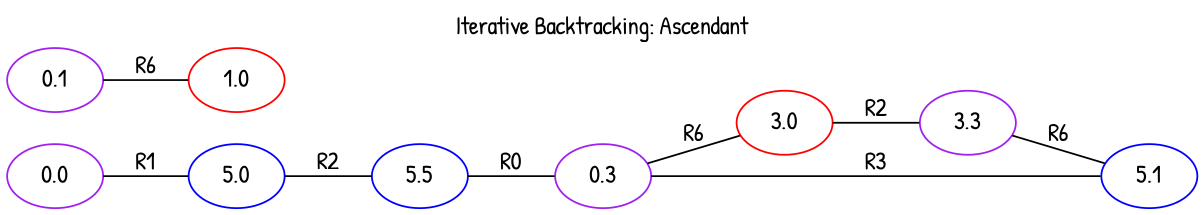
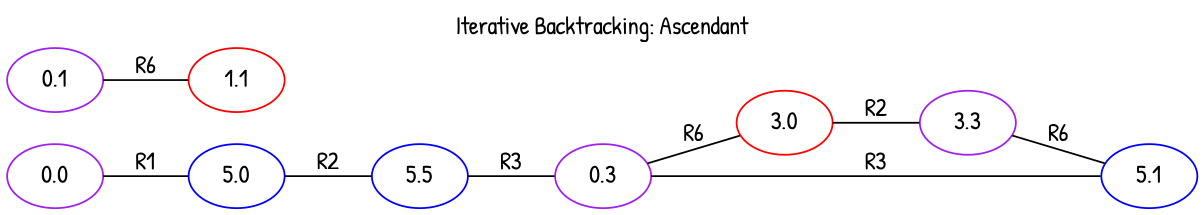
node "1.0": label "1.0" -> "1.1"
edge "5.5" -- "0.3": label "R0" -> "R3"
